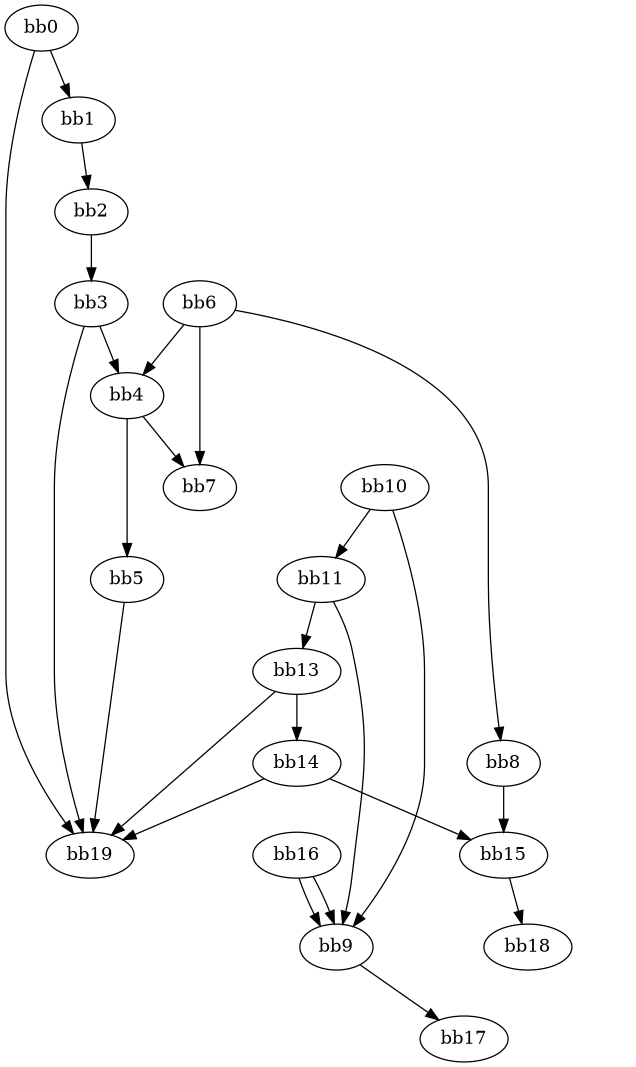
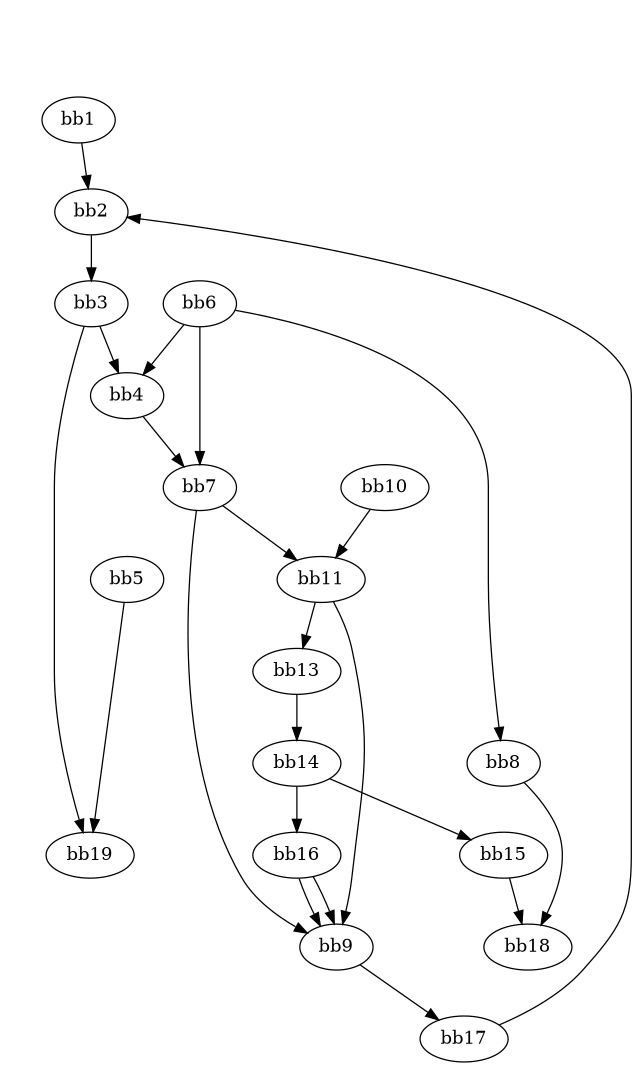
node "bb0": removed
edge "bb17" -> "bb2": added
edge "bb4" -> "bb5": removed
edge "bb7" -> "bb11": added
edge "bb10" -> "bb9": now "bb7" -> "bb9"
edge "bb13" -> "bb19": removed
edge "bb8" -> "bb15": now "bb8" -> "bb18"
edge "bb14" -> "bb19": now "bb14" -> "bb16"
